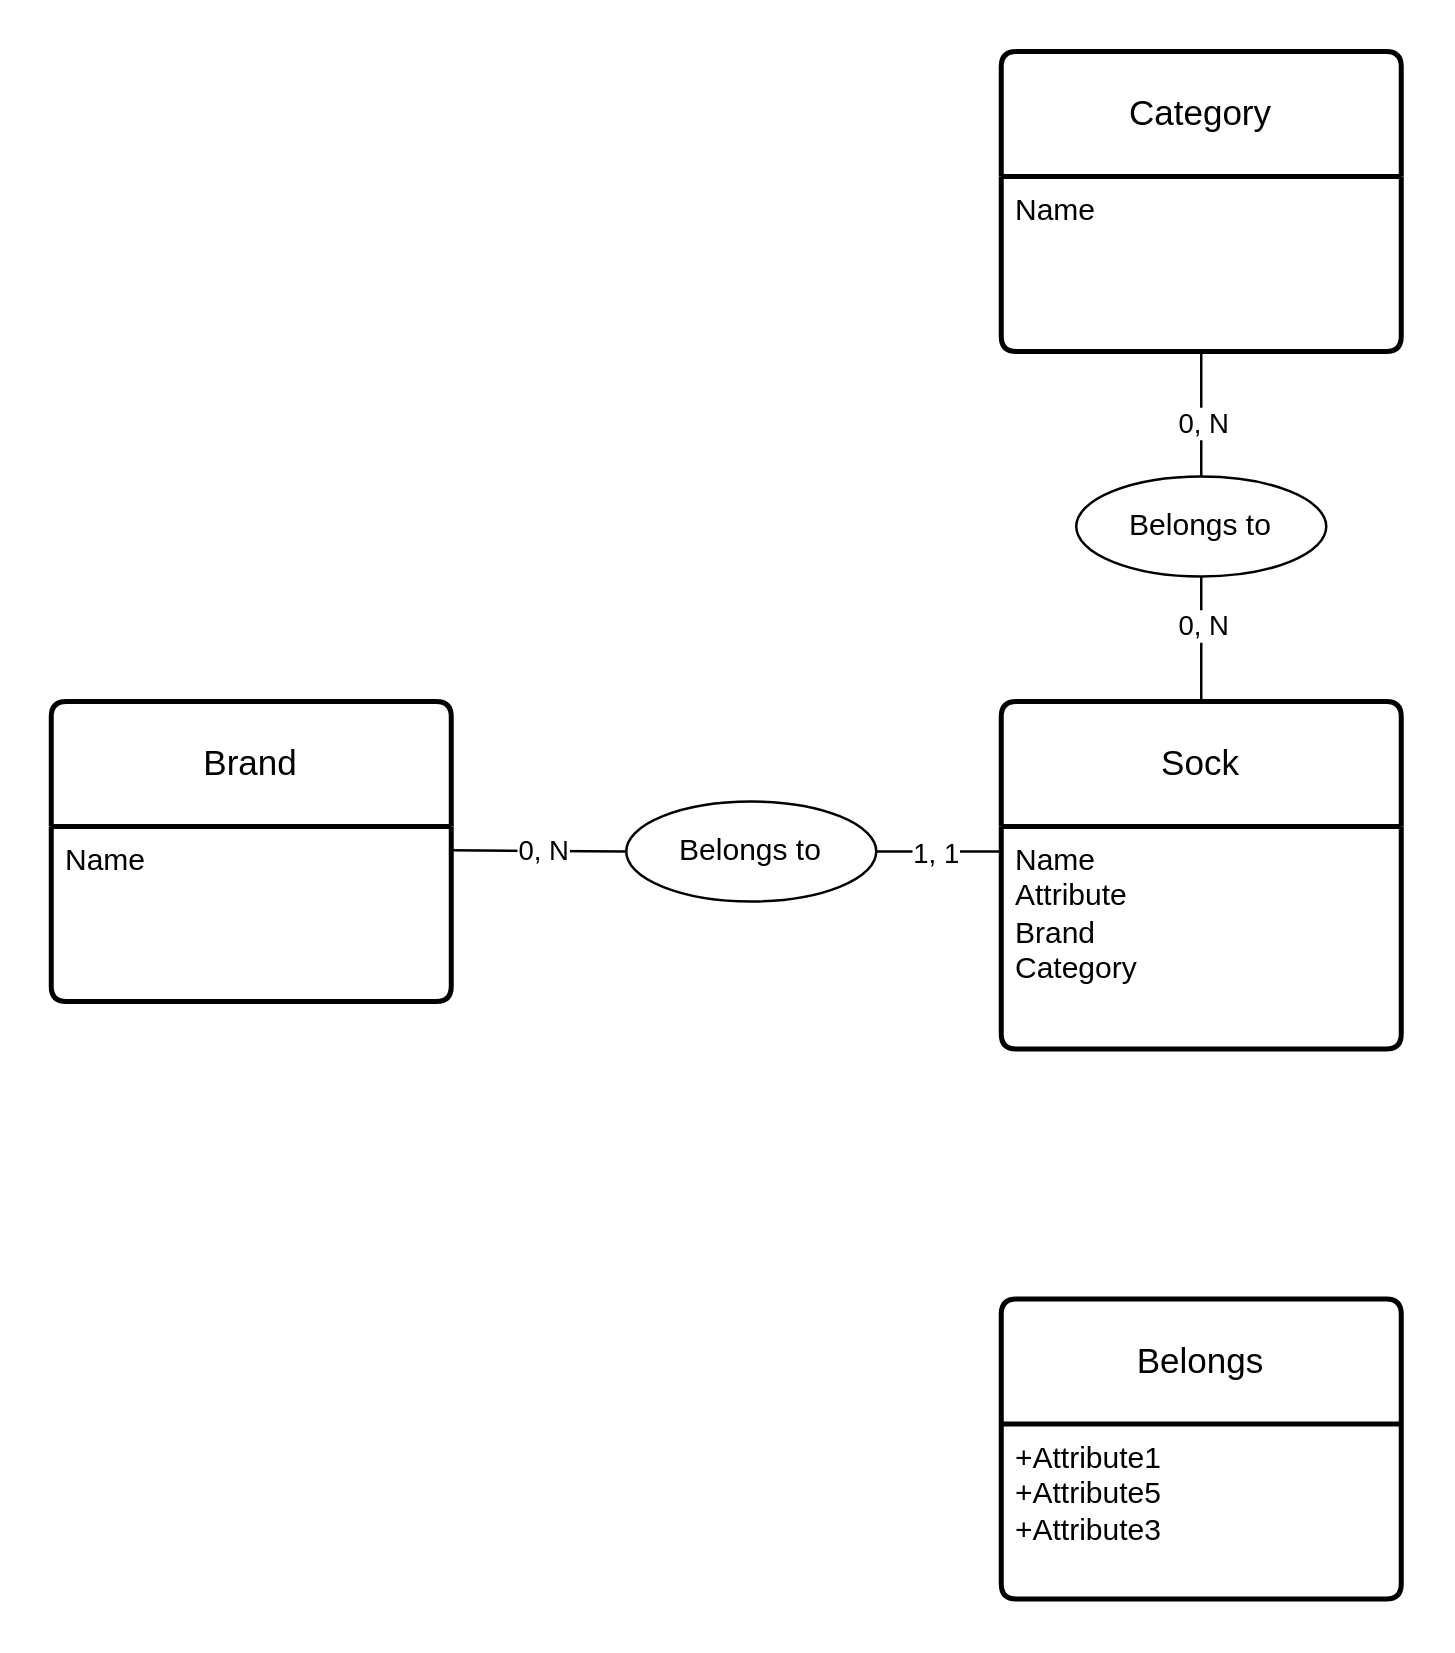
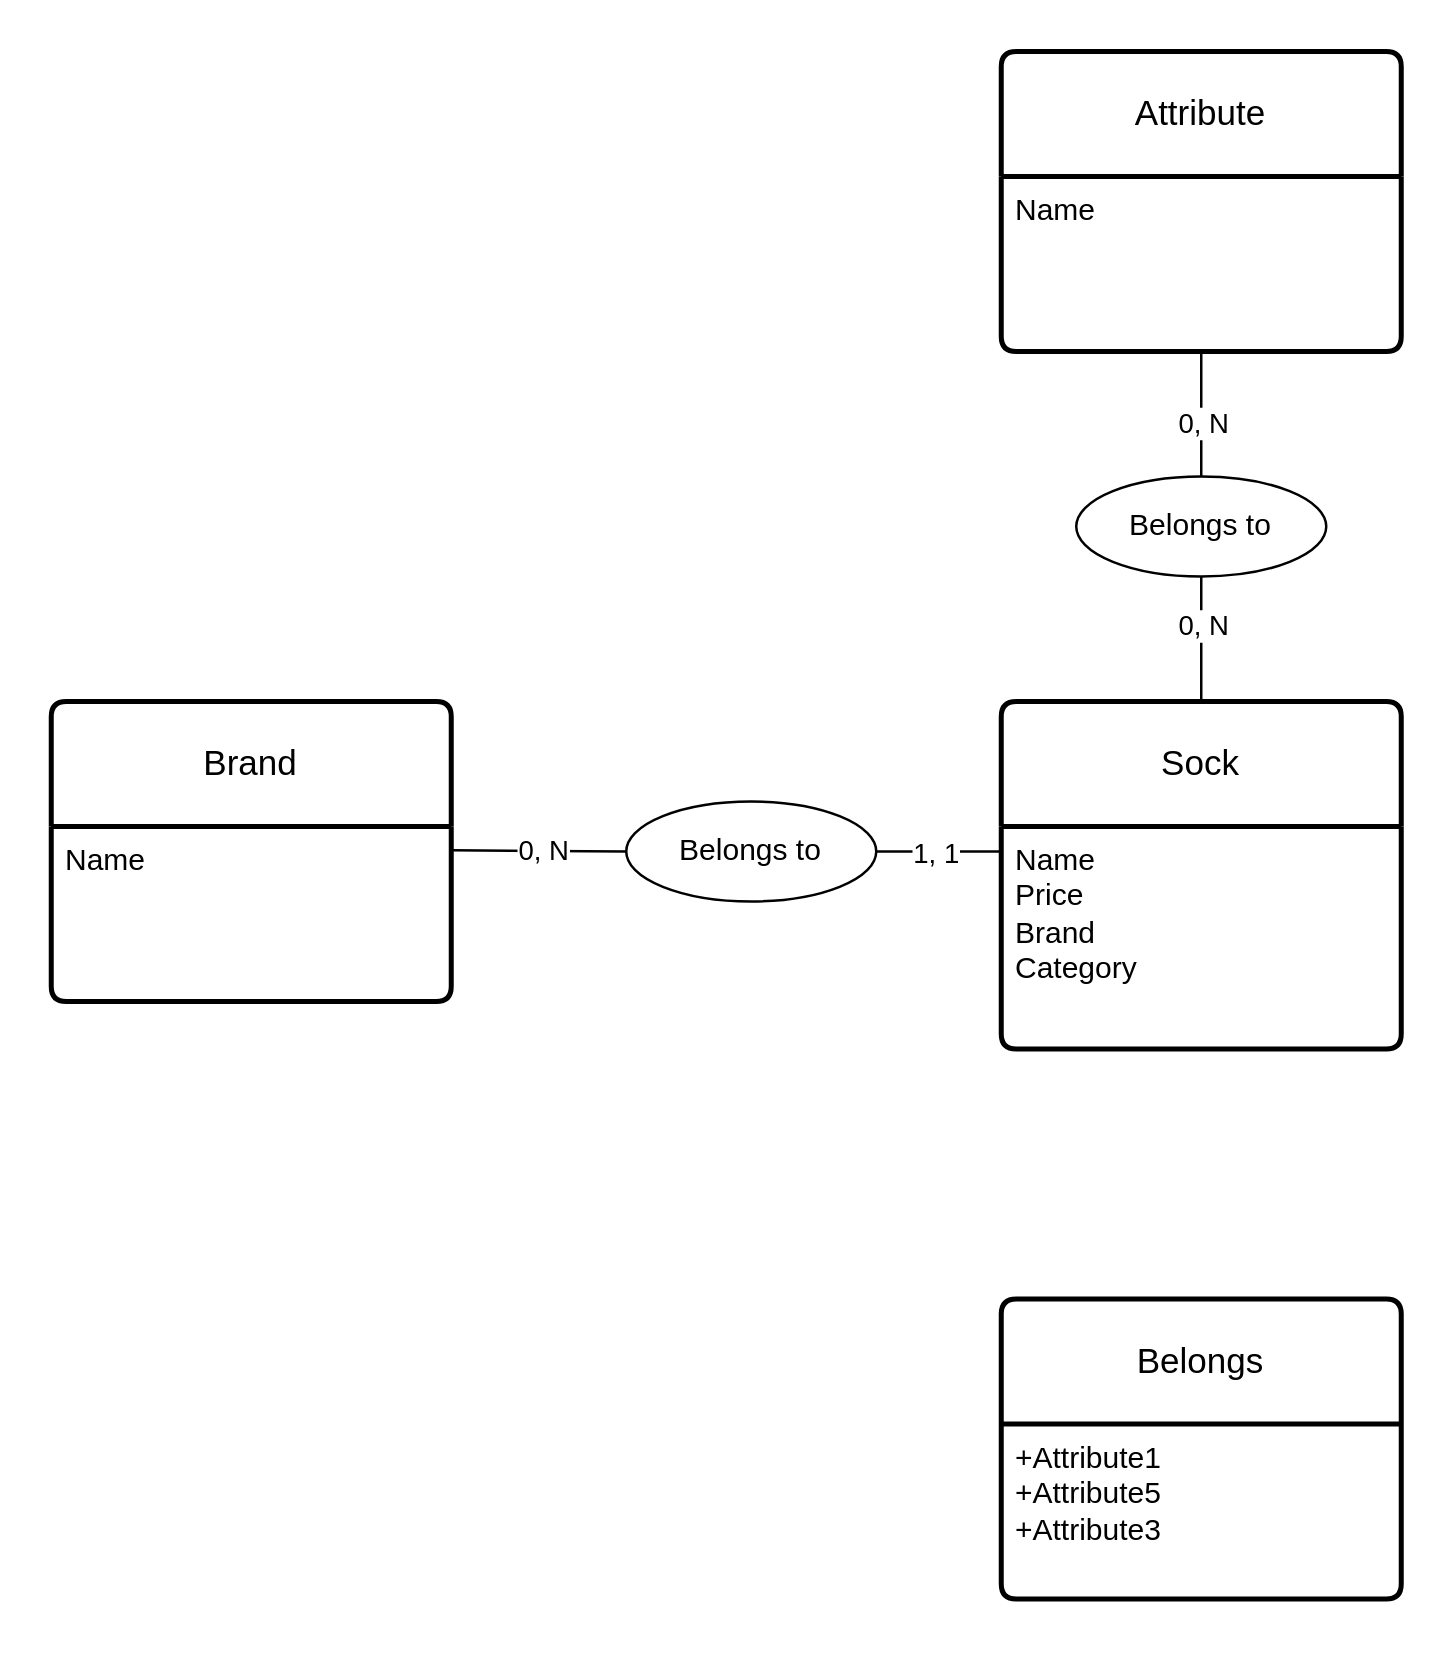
node "Category": label "Category" -> "Attribute"
node "Name Attribute Brand Category": label "Name Attribute Brand Category" -> "Name Price Brand Category"
